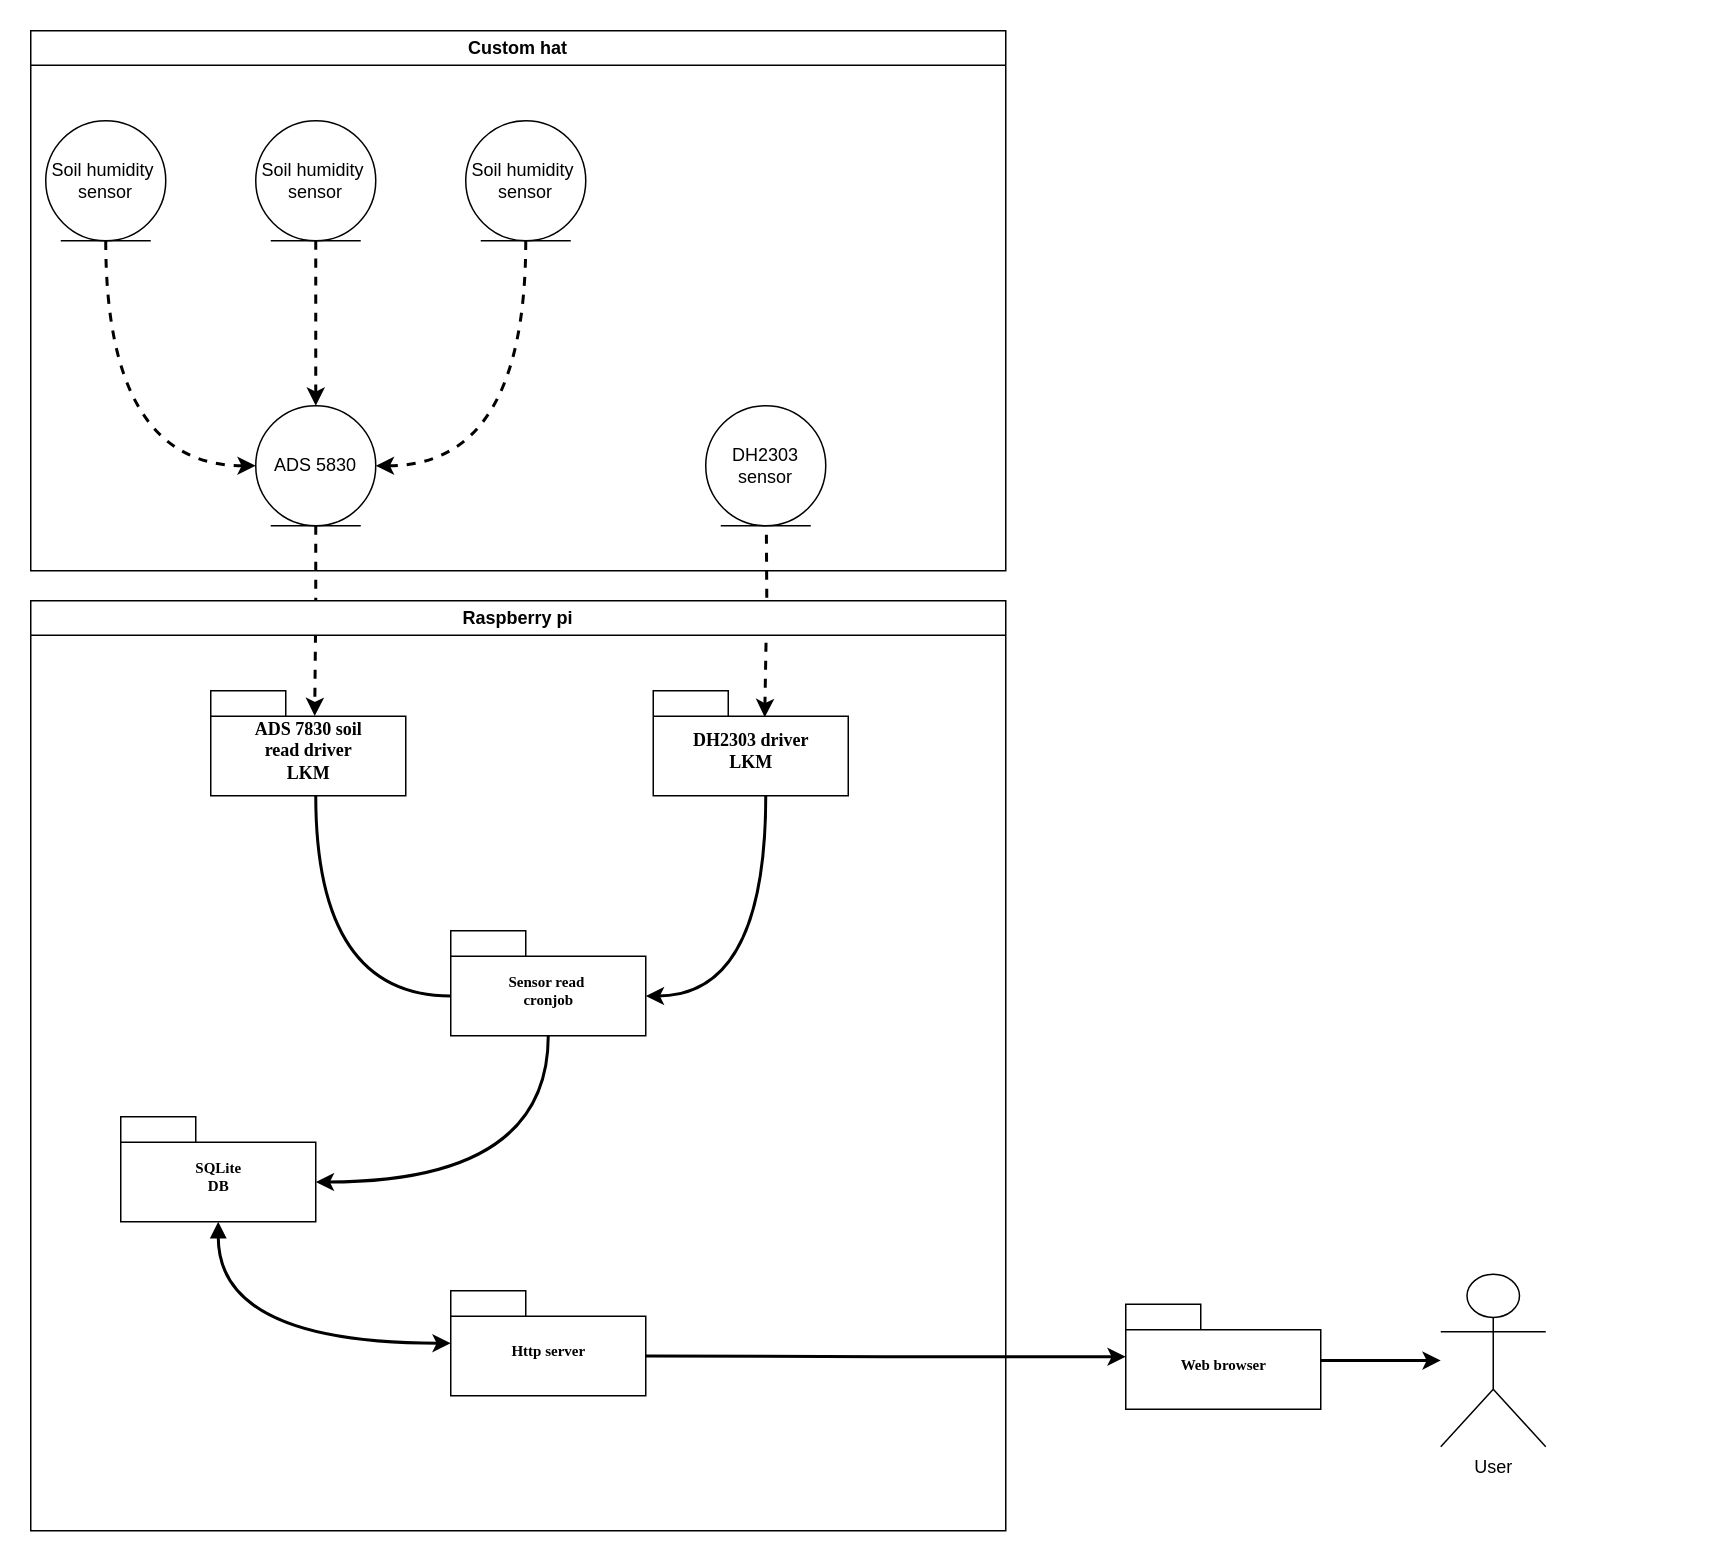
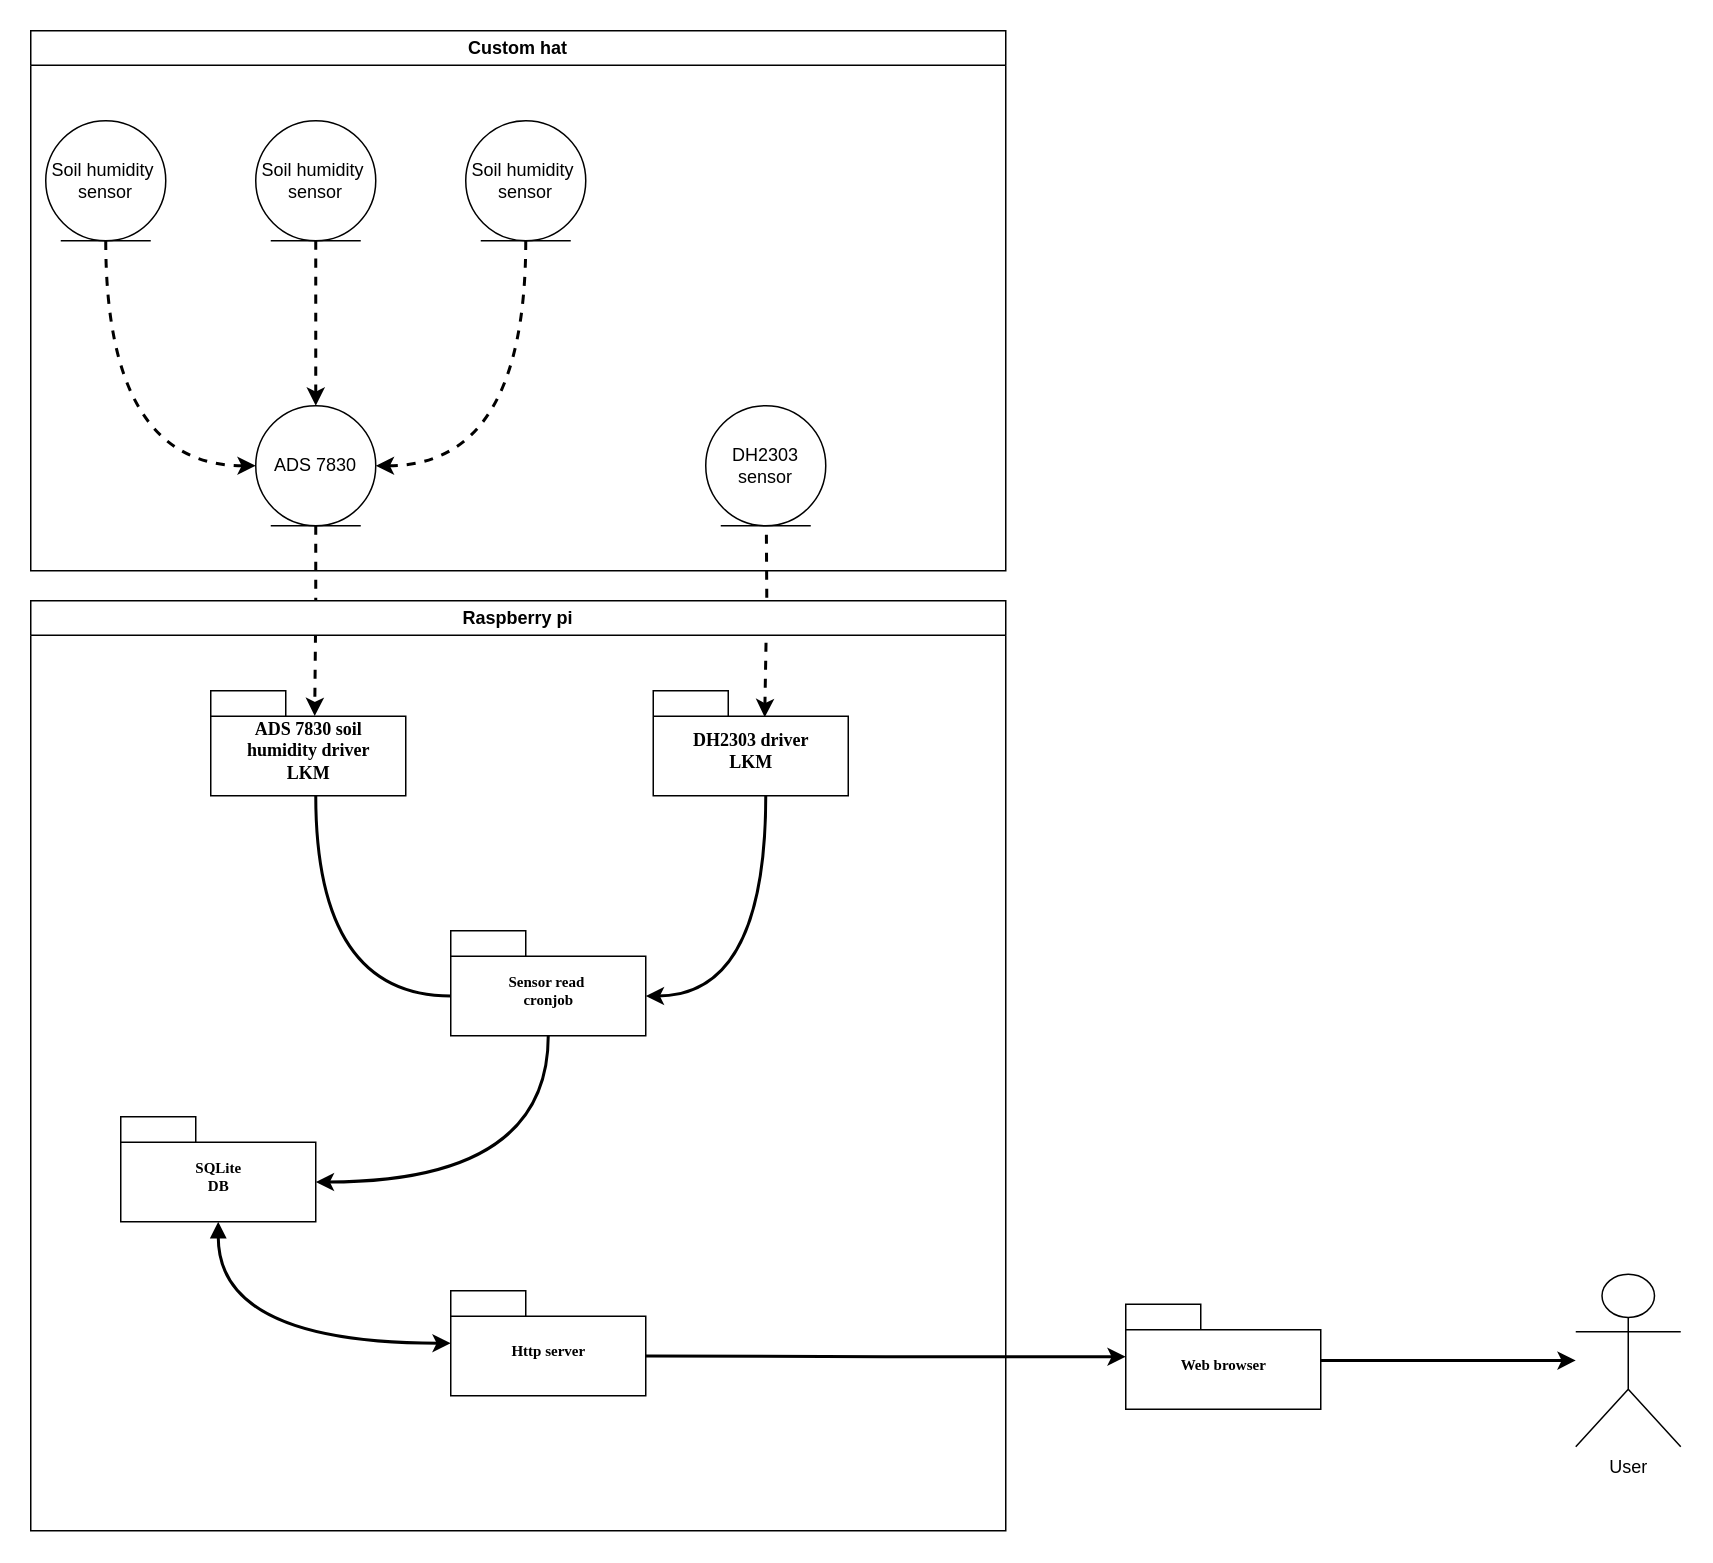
node "ADS 5830": label "ADS 5830" -> "ADS 7830"
node "ADS 7830 soil read driver LKM": label "ADS 7830 soil read driver LKM" -> "ADS 7830 soil humidity driver LKM"
node "User": moved (1493, 1361) -> (1628, 1361)
